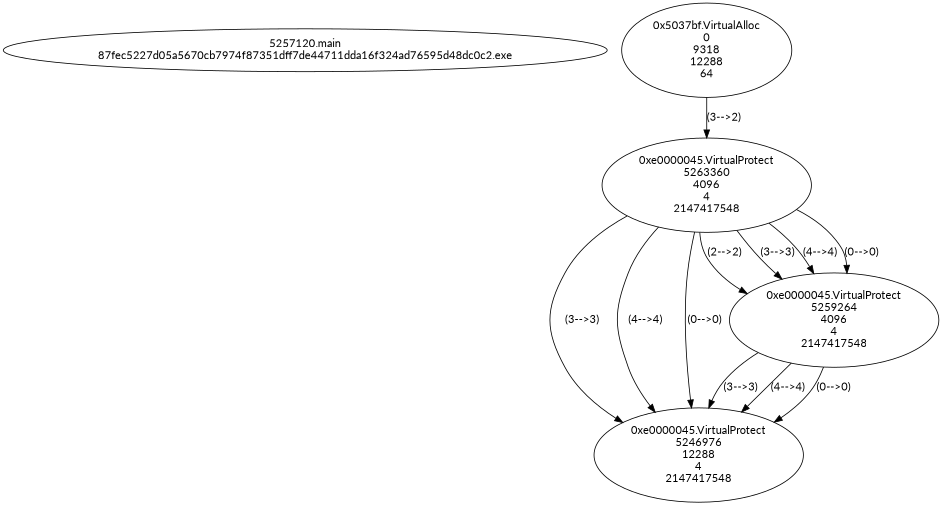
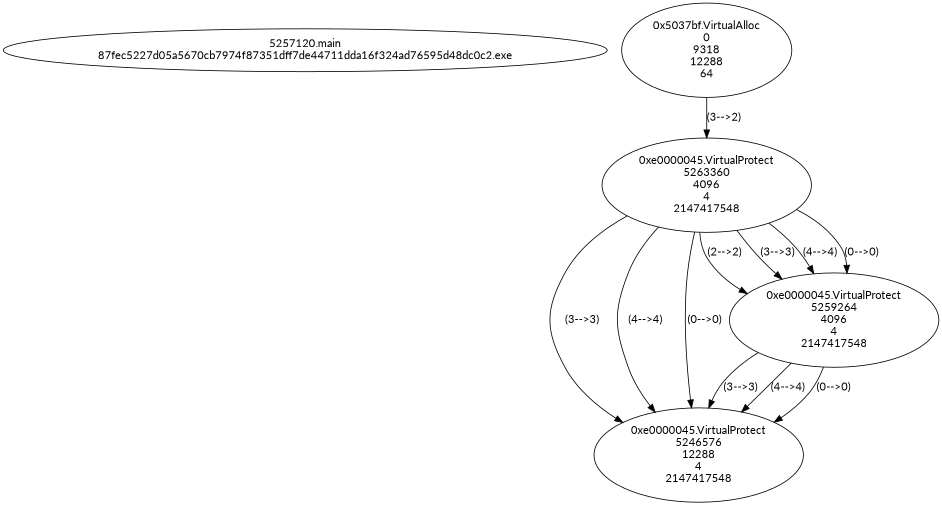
node "0xe0000045.VirtualProtect 5246976 12288 4 2147417548": label "0xe0000045.VirtualProtect 5246976 12288 4 2147417548" -> "0xe0000045.VirtualProtect 5246576 12288 4 2147417548"
